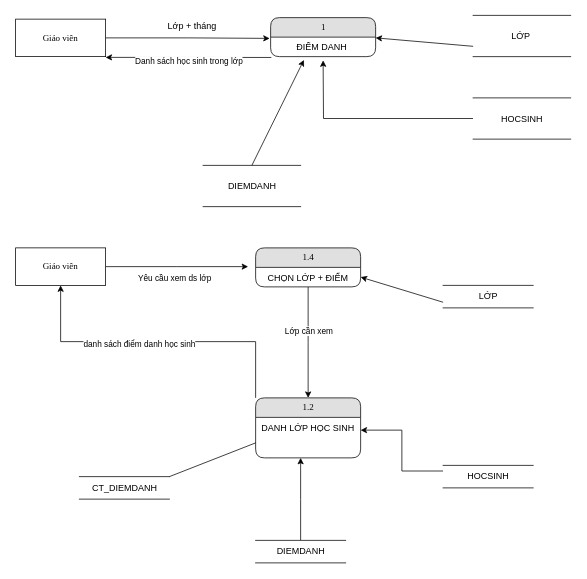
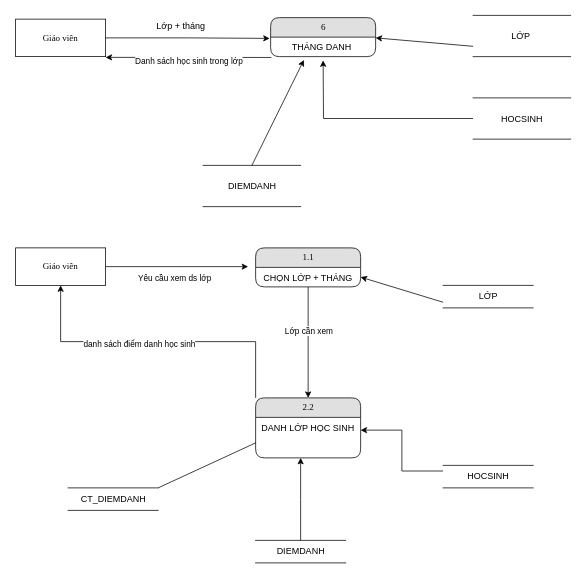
node "Lớp + tháng": moved (192, 27) -> (180, 27)
node "1": label "1" -> "6"
node "ĐIỂM DANH": label "ĐIỂM DANH" -> "THÁNG DANH"
node "1.4": label "1.4" -> "1.1"
node "CHỌN LỚP + ĐIỂM": label "CHỌN LỚP + ĐIỂM" -> "CHỌN LỚP + THÁNG"
node "1.2": label "1.2" -> "2.2"
node "CT_DIEMDANH": moved (124, 488) -> (113, 499)
